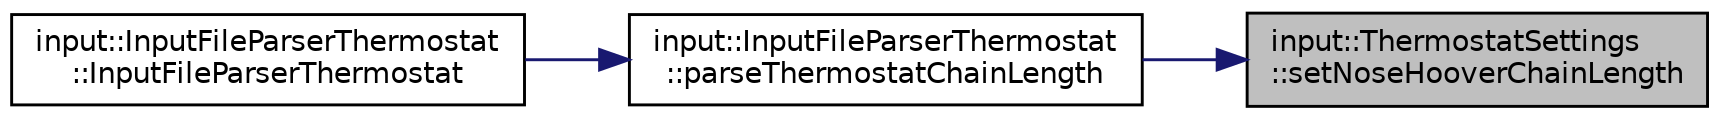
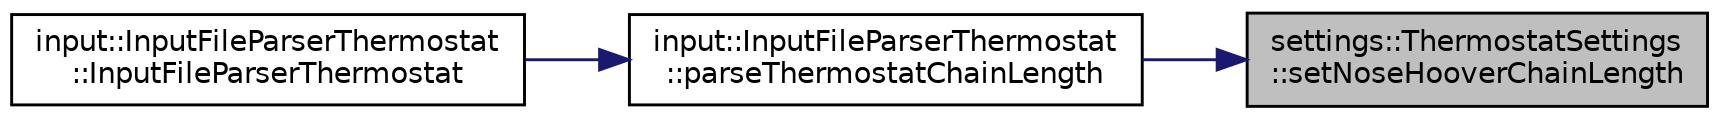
node "input::ThermostatSettings ::setNoseHooverChainLength": label "input::ThermostatSettings ::setNoseHooverChainLength" -> "settings::ThermostatSettings ::setNoseHooverChainLength"
